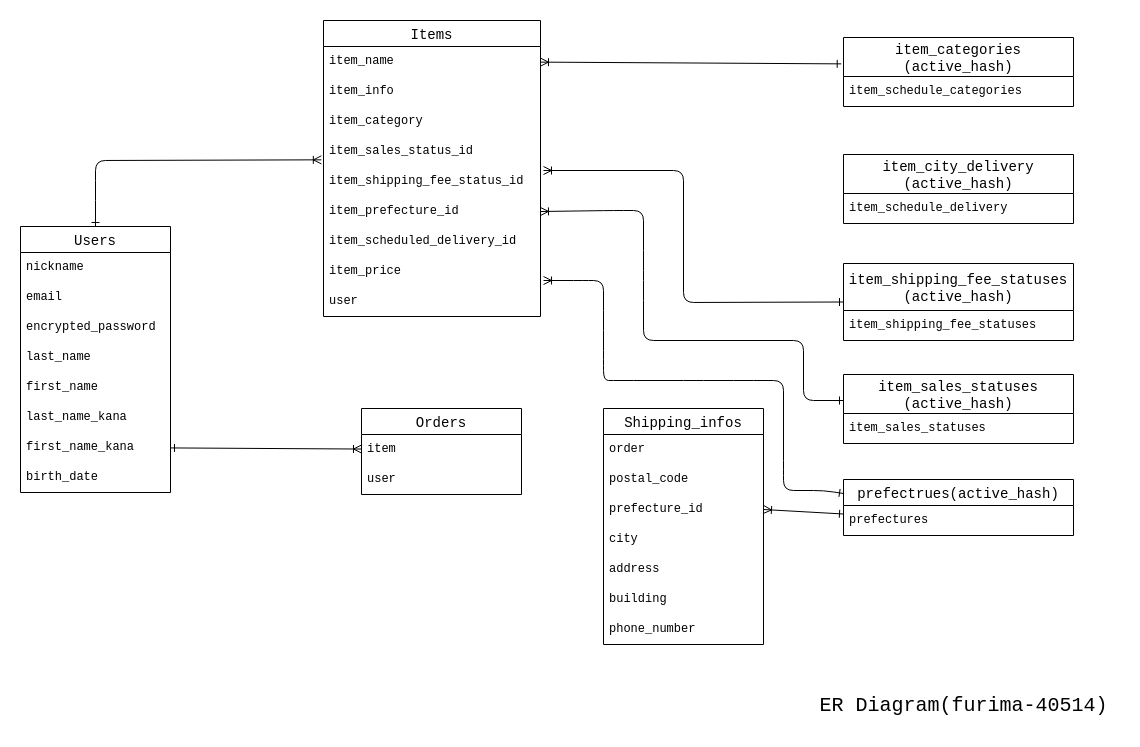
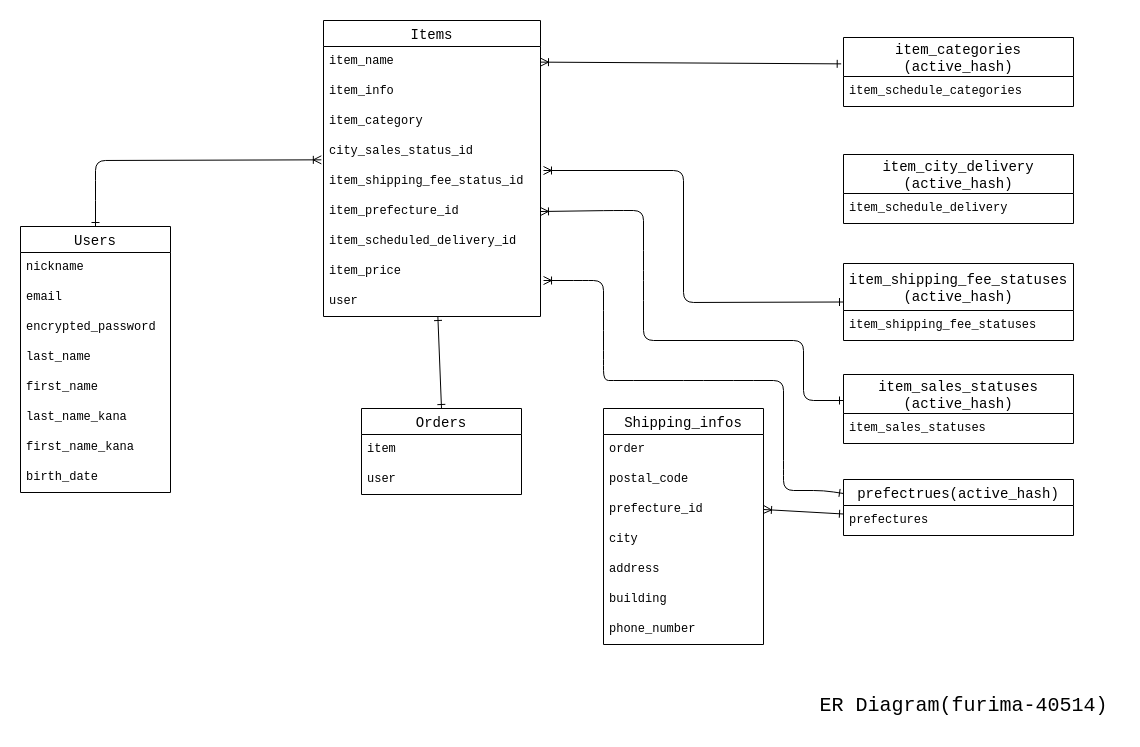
node "item_sales_status_id": label "item_sales_status_id" -> "city_sales_status_id"
edge "Items" -- "Orders": added
edge "first_name_kana" -- "item": removed
